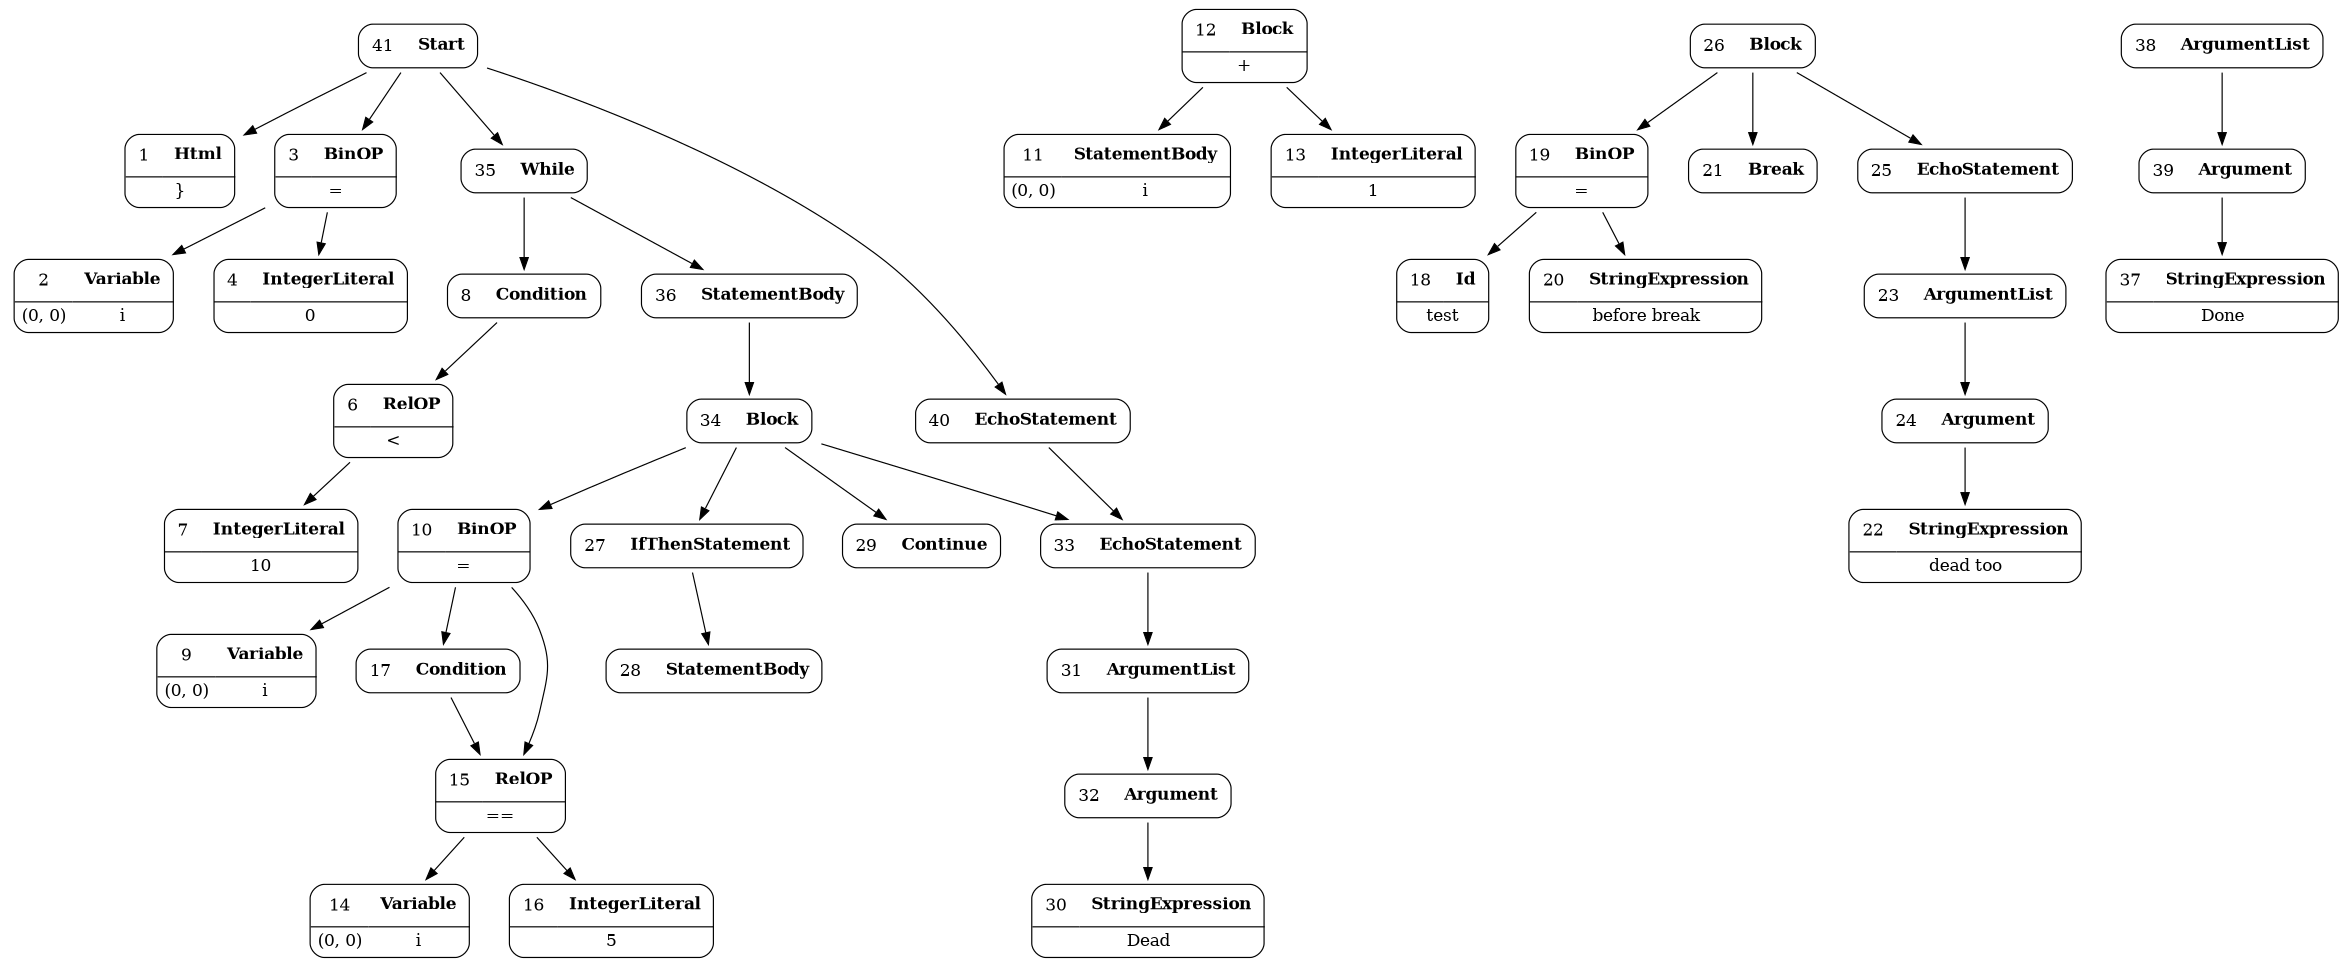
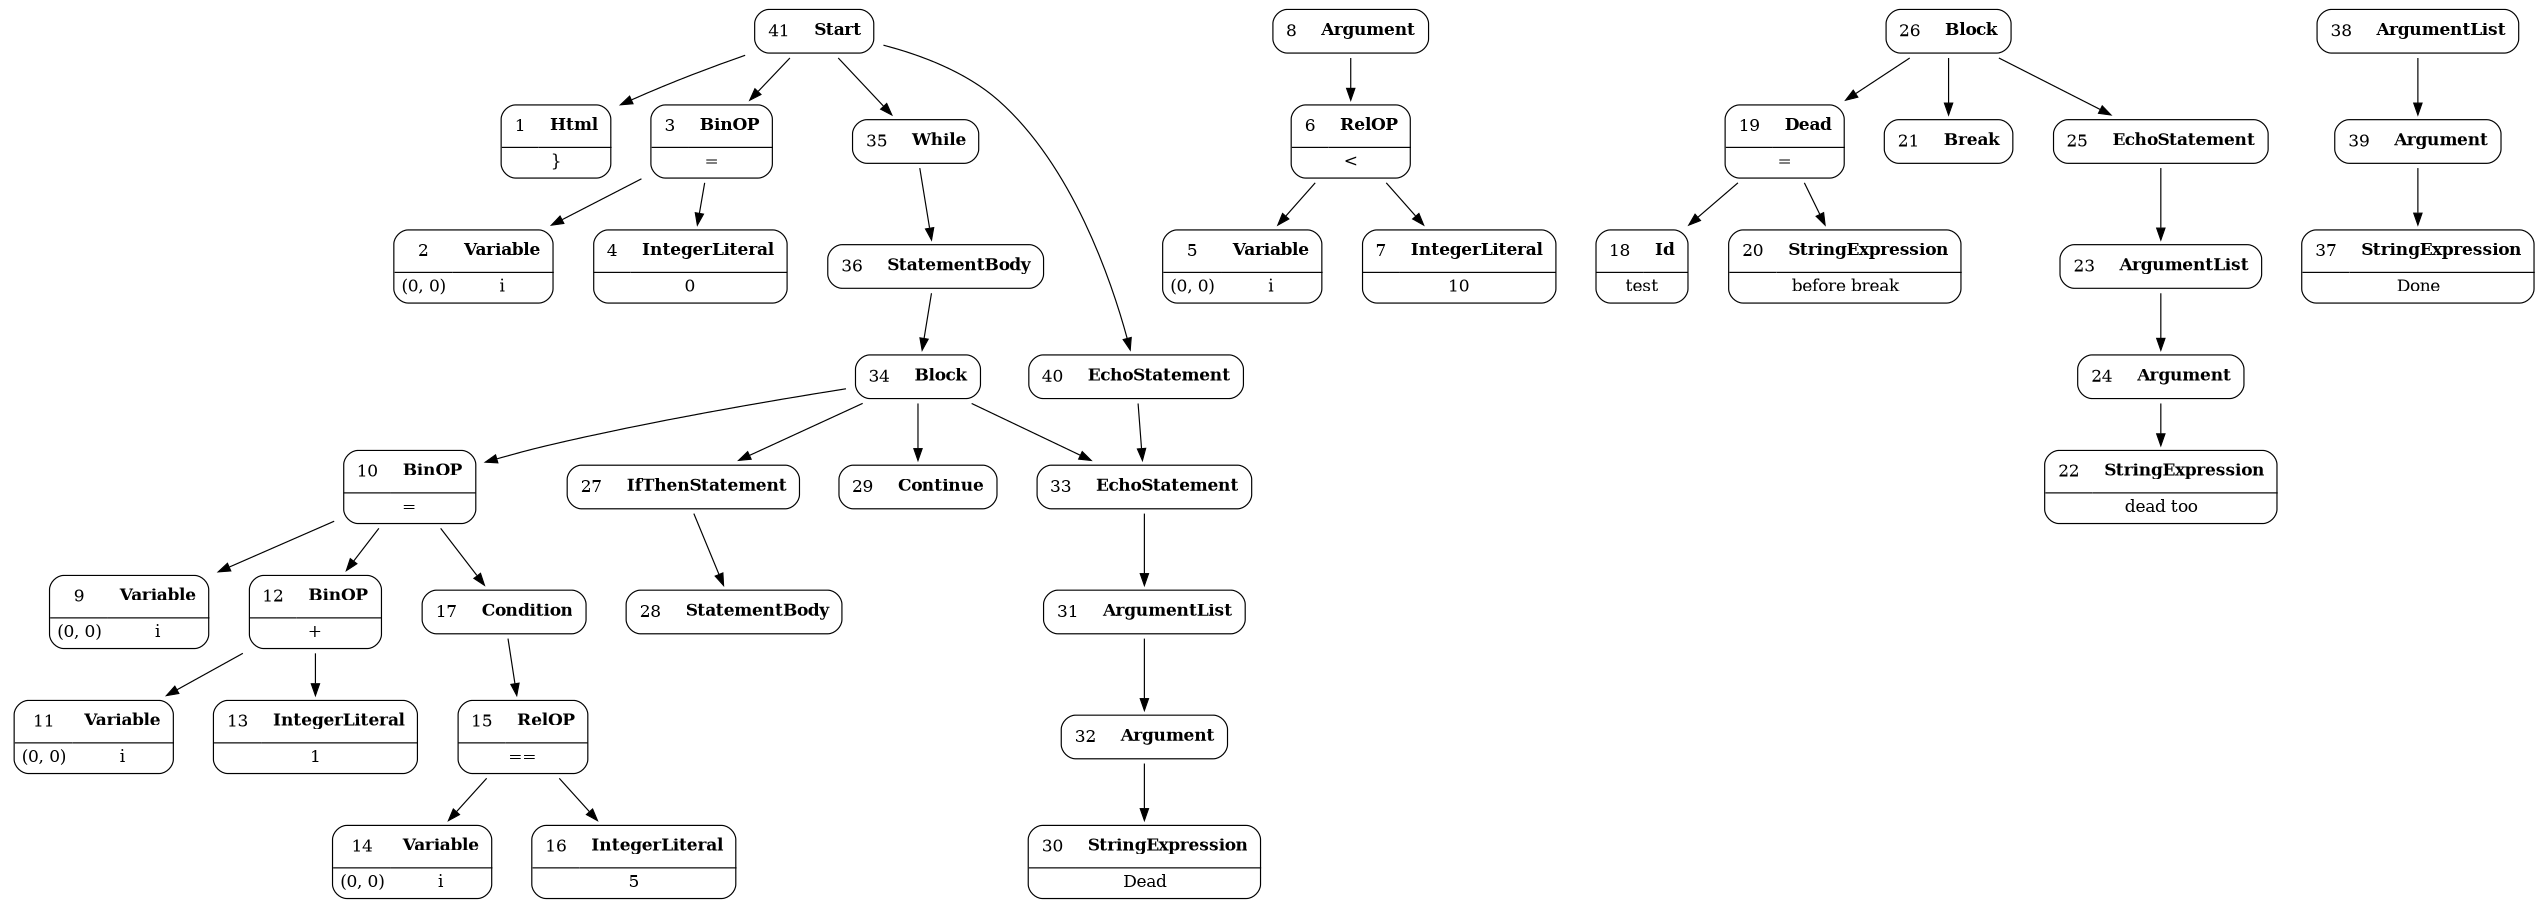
node "12": text "Block" -> "BinOP"
node "11": text "StatementBody" -> "Variable"
node "19": text "BinOP" -> "Dead"
edge "35" -> "8": removed
node "5": added
node "8": text "Condition" -> "Argument"
edge "10" -> "15": now "10" -> "12"
